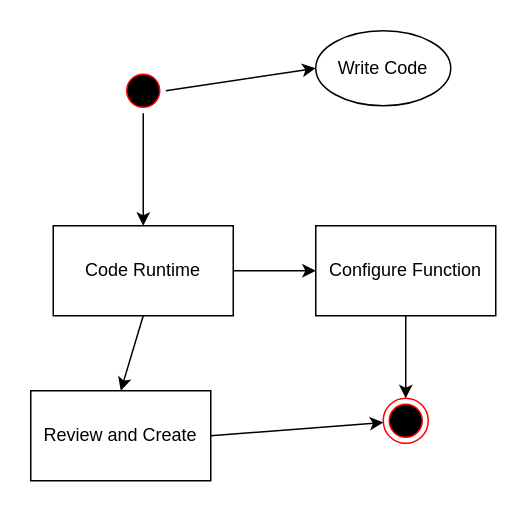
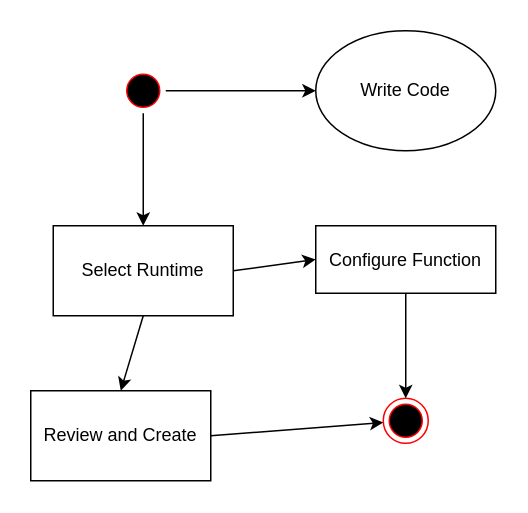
node "Write Code": size 135x75 -> 180x120
node "Code Runtime": label "Code Runtime" -> "Select Runtime"
node "Configure Function": size 180x90 -> 180x68
